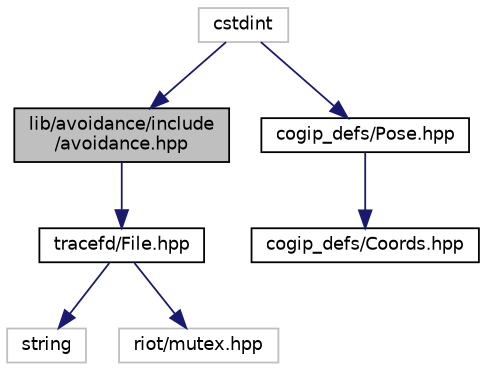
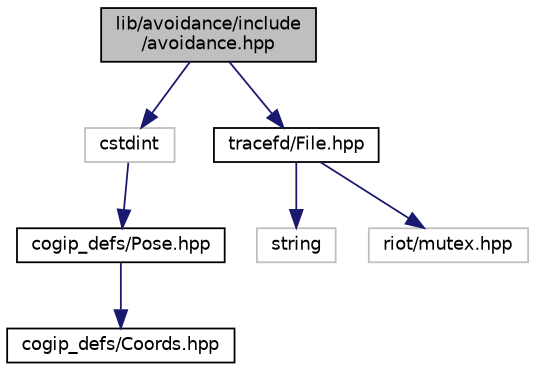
edge "cstdint" -> "lib/avoidance/include /avoidance.hpp": reversed
